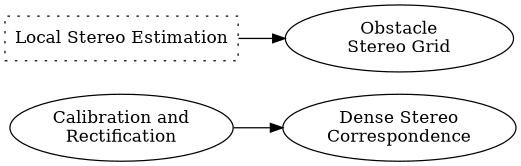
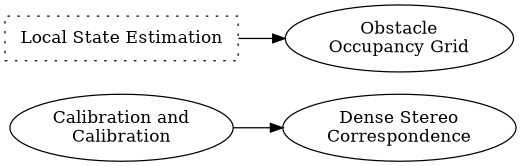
node "Local Stereo Estimation": label "Local Stereo Estimation" -> "Local State Estimation"
node "Obstacle Stereo Grid": label "Obstacle Stereo Grid" -> "Obstacle Occupancy Grid"
node "Calibration and Rectification": label "Calibration and Rectification" -> "Calibration and Calibration"
